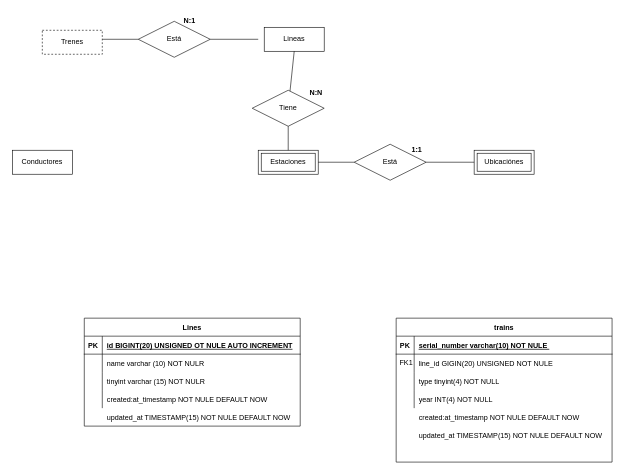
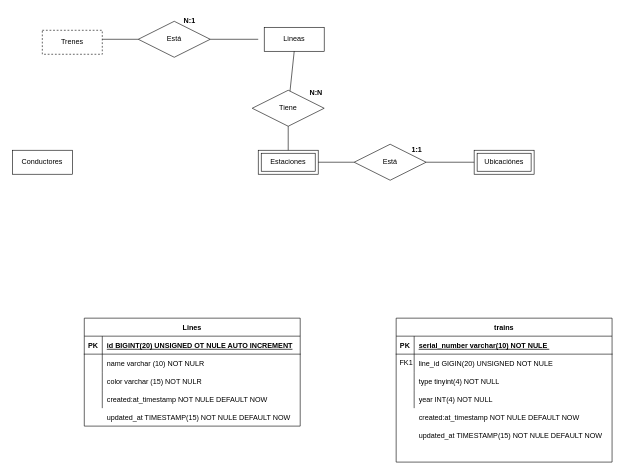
node "tinyint varchar (15) NOT NULR": label "tinyint varchar (15) NOT NULR" -> "color varchar (15) NOT NULR"
